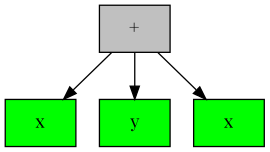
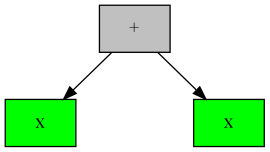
node "y": removed
